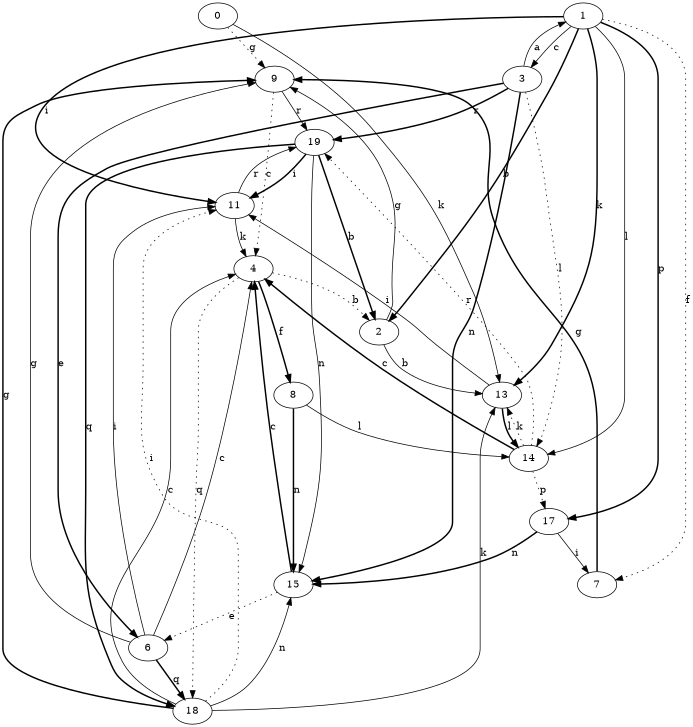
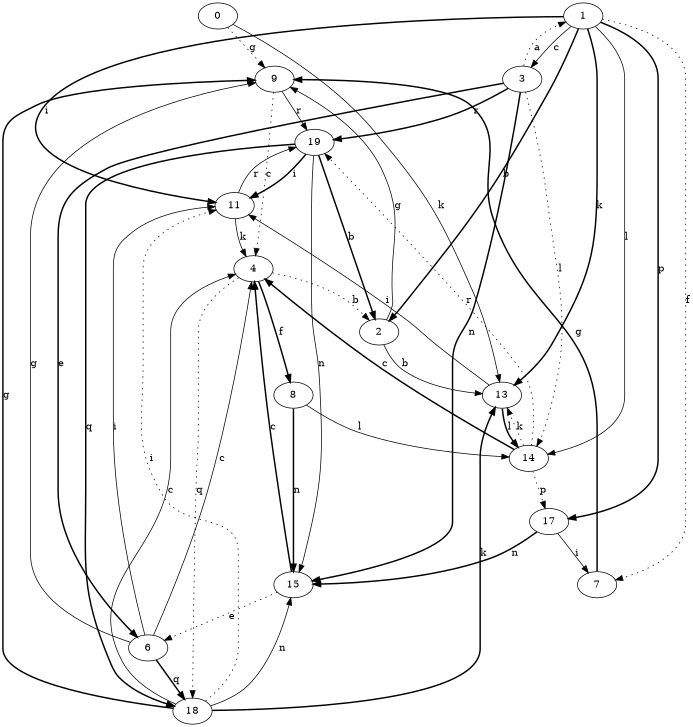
edge "3" -> "1": style solid -> dotted
edge "18" -> "13": style solid -> bold
